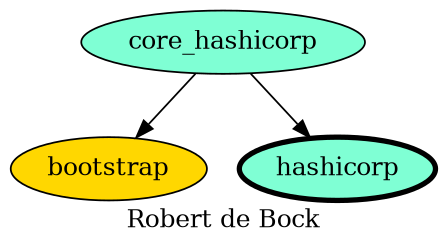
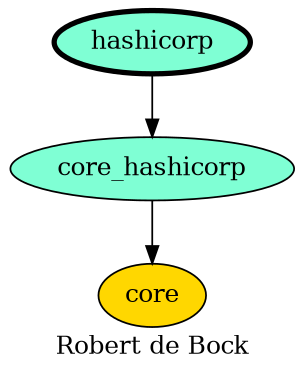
edge "core_hashicorp" -> "hashicorp": reversed
node "bootstrap": label "bootstrap" -> "core"
